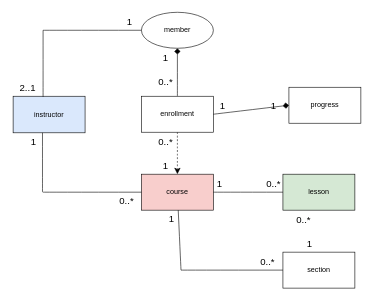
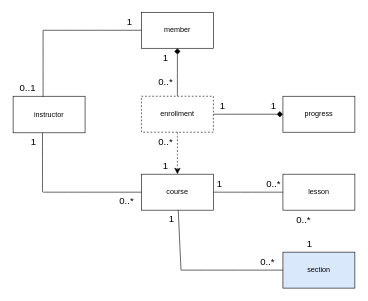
node "member": shape ellipse -> rectangle
node "2..1": label "2..1" -> "0..1"
node "progress": moved (325, 105) -> (319, 114)
node "enrollment": style solid -> dashed
node "instructor": fillcolor #dae8fc -> #ffffff
node "course": fillcolor #f8cecc -> #ffffff
node "lesson": fillcolor #d5e8d4 -> #ffffff
node "section": fillcolor #ffffff -> #dae8fc
